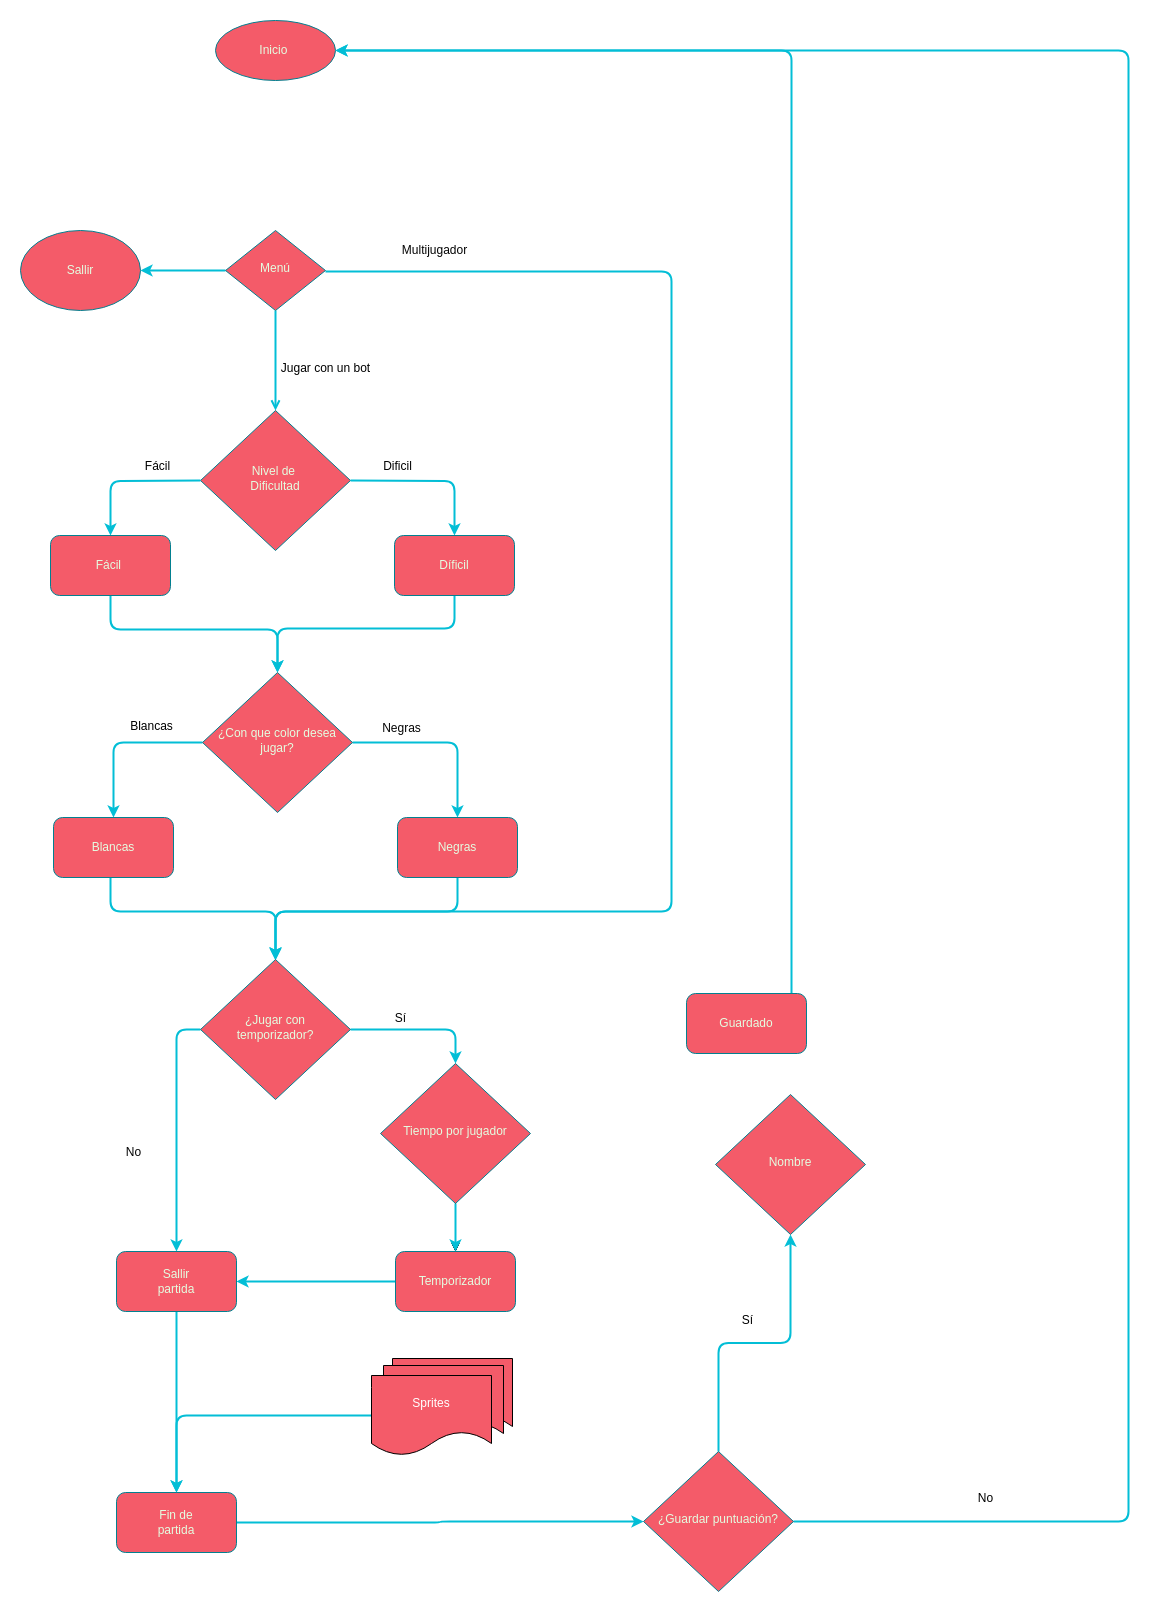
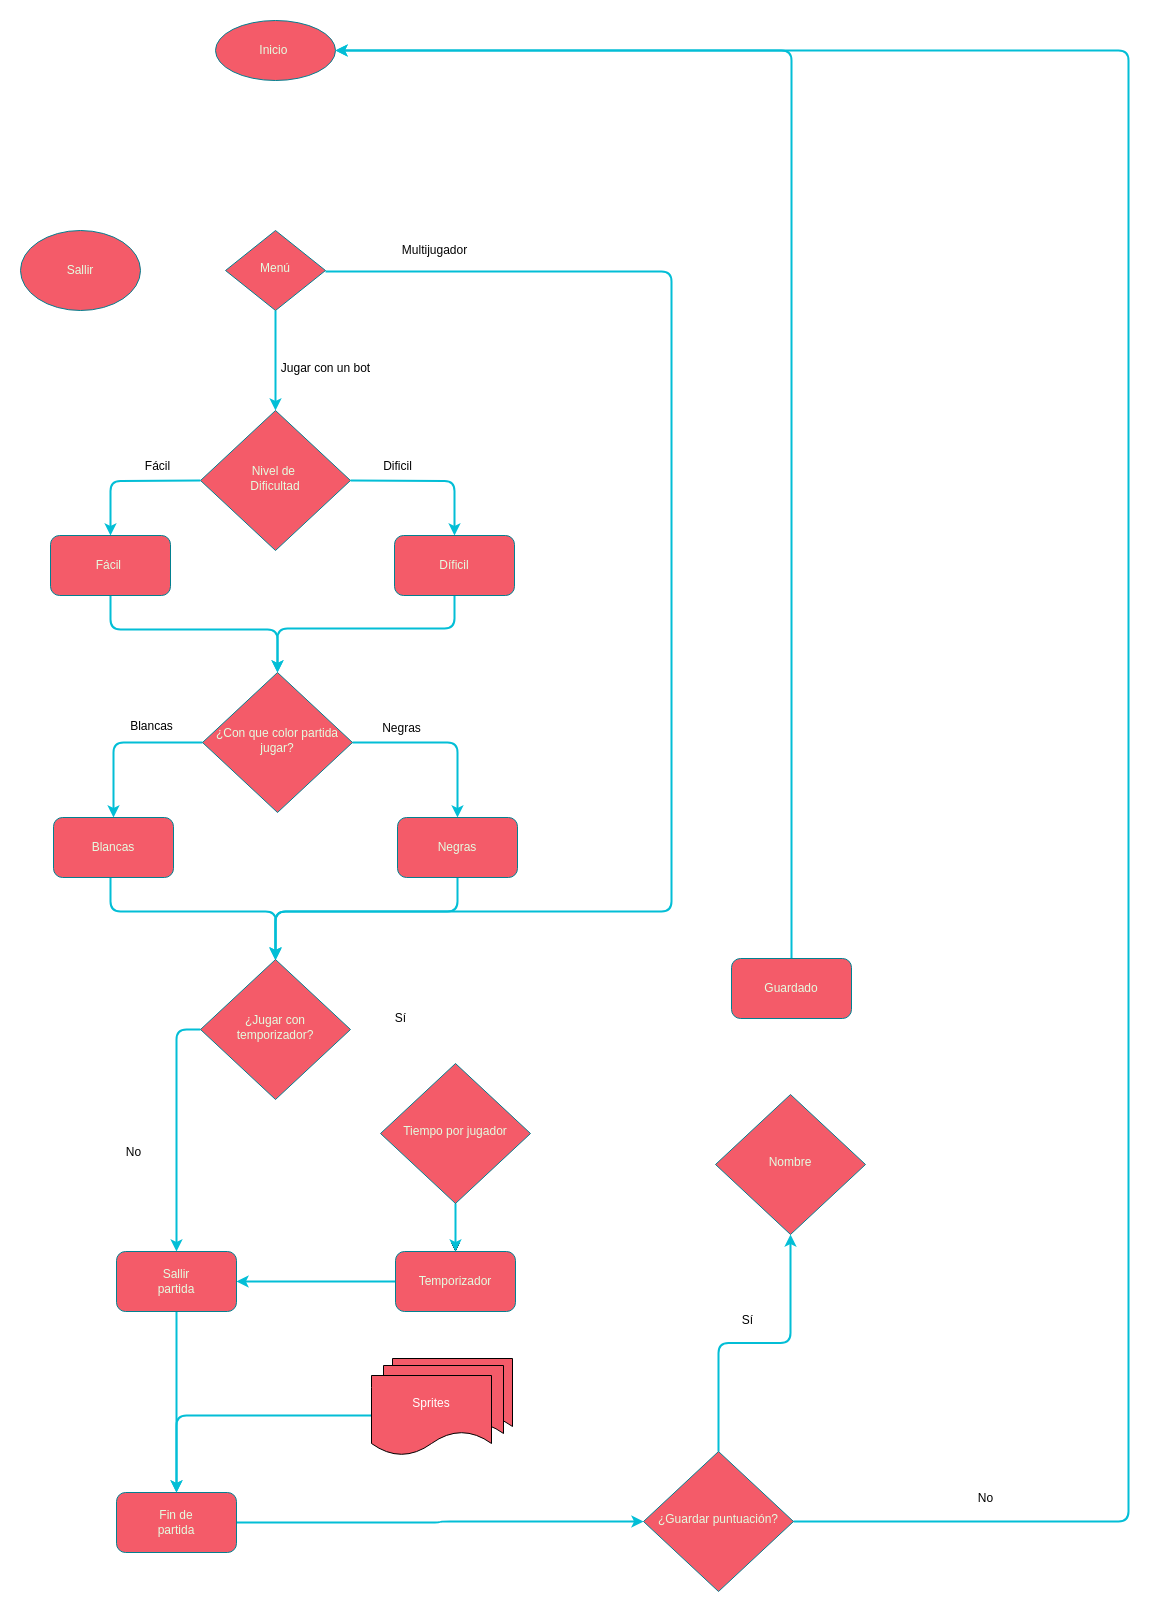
edge "Menú" -> "Sallir": removed
edge "Menú" -> "Nivel de Dificultad": arrowhead open -> classic
node "¿Con que color desea jugar?": label "¿Con que color desea jugar?" -> "¿Con que color partida jugar?"
node "Guardado": moved (747, 1024) -> (792, 989)
edge "¿Jugar con temporizador?" -> "Tiempo por jugador": removed
